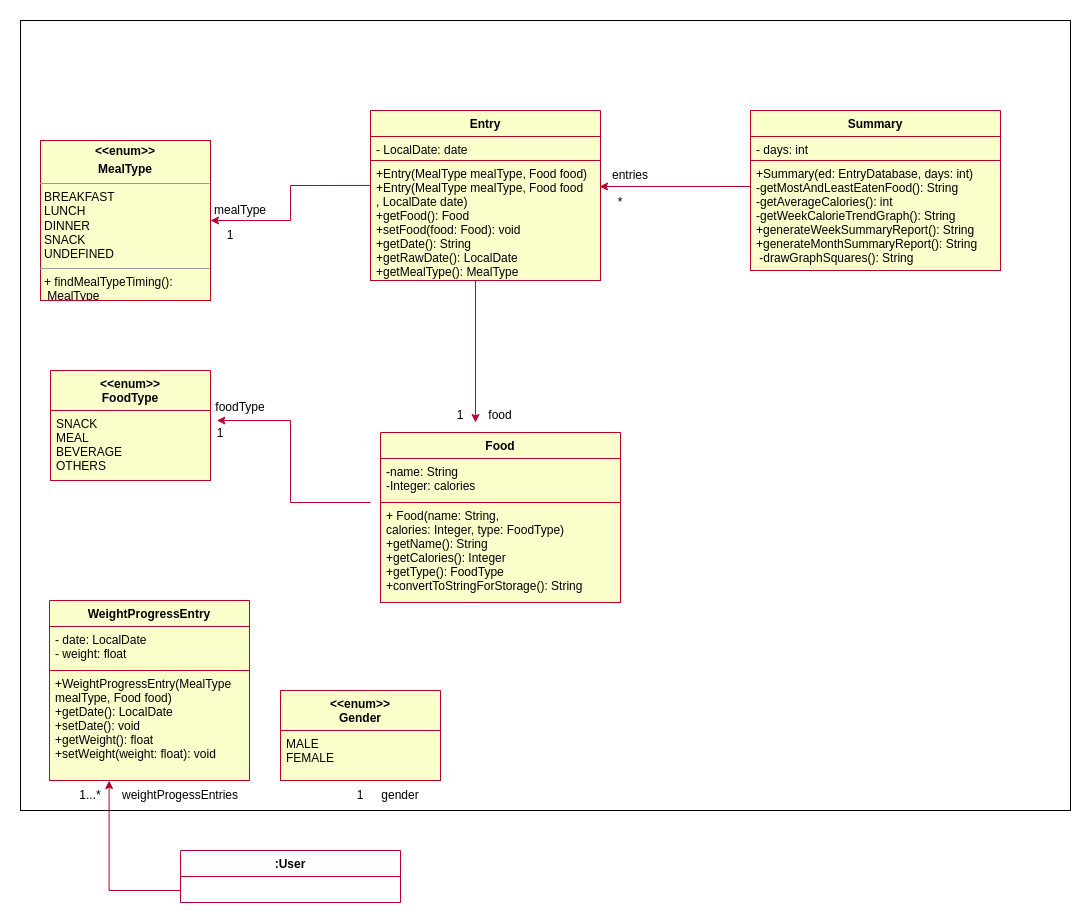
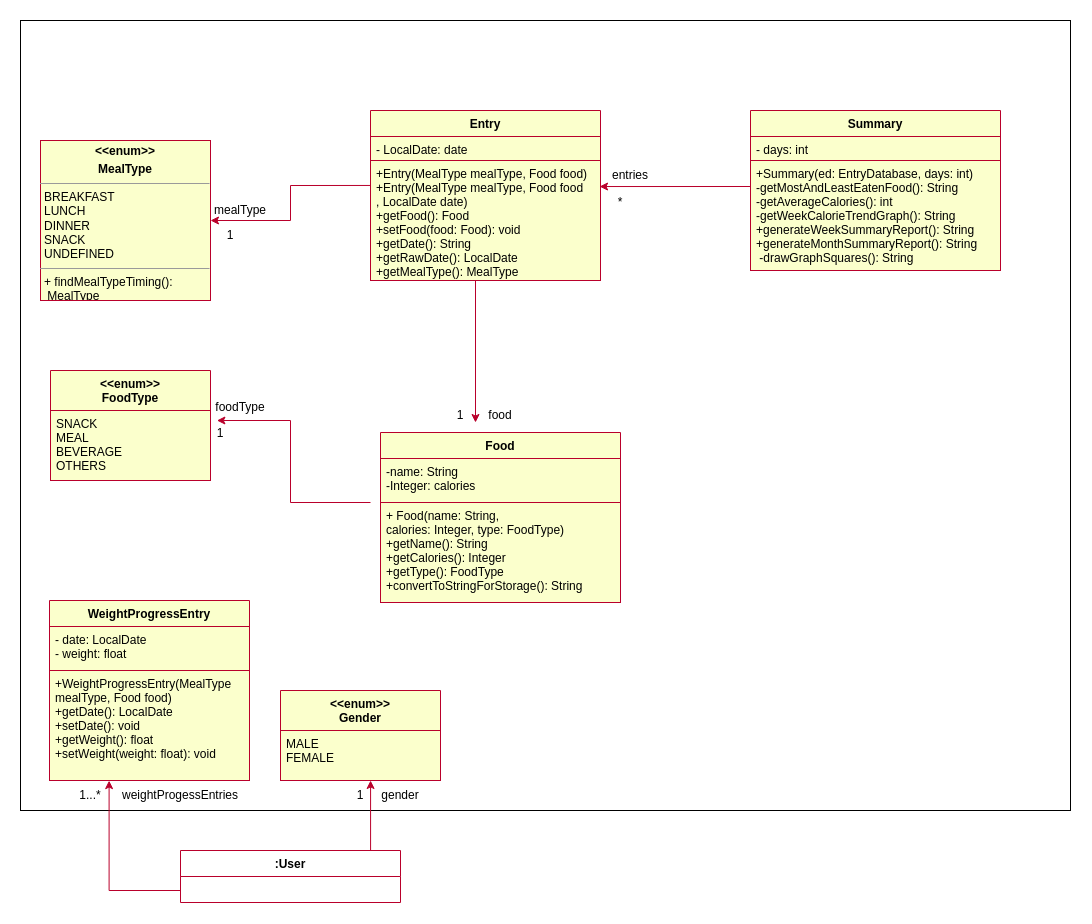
edge ":User" -> "MALE FEMALE": added
